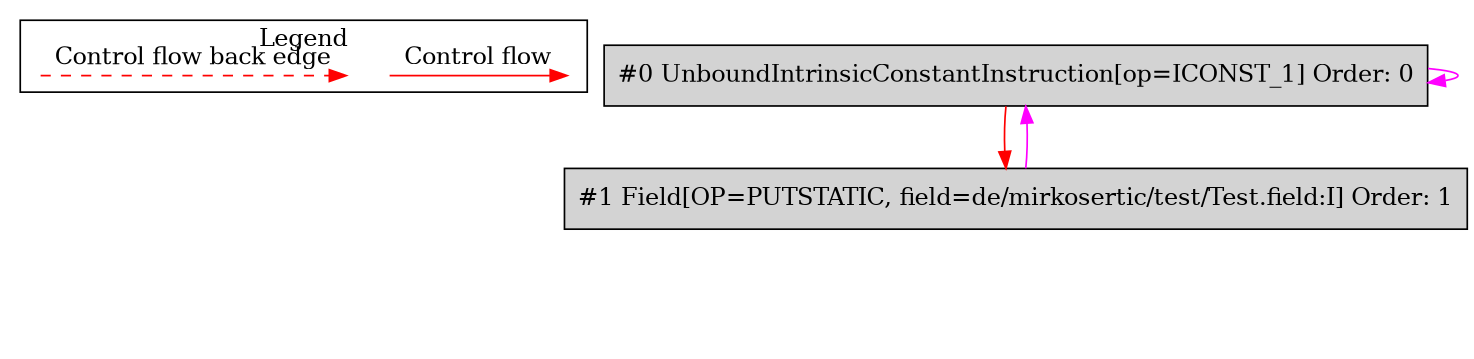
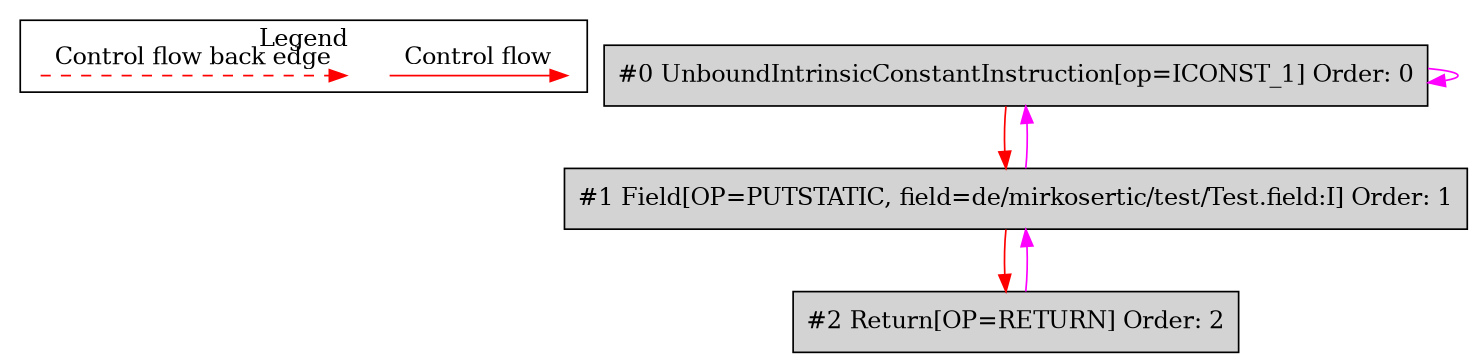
node "#2 Return[OP=RETURN] Order: 2": added
